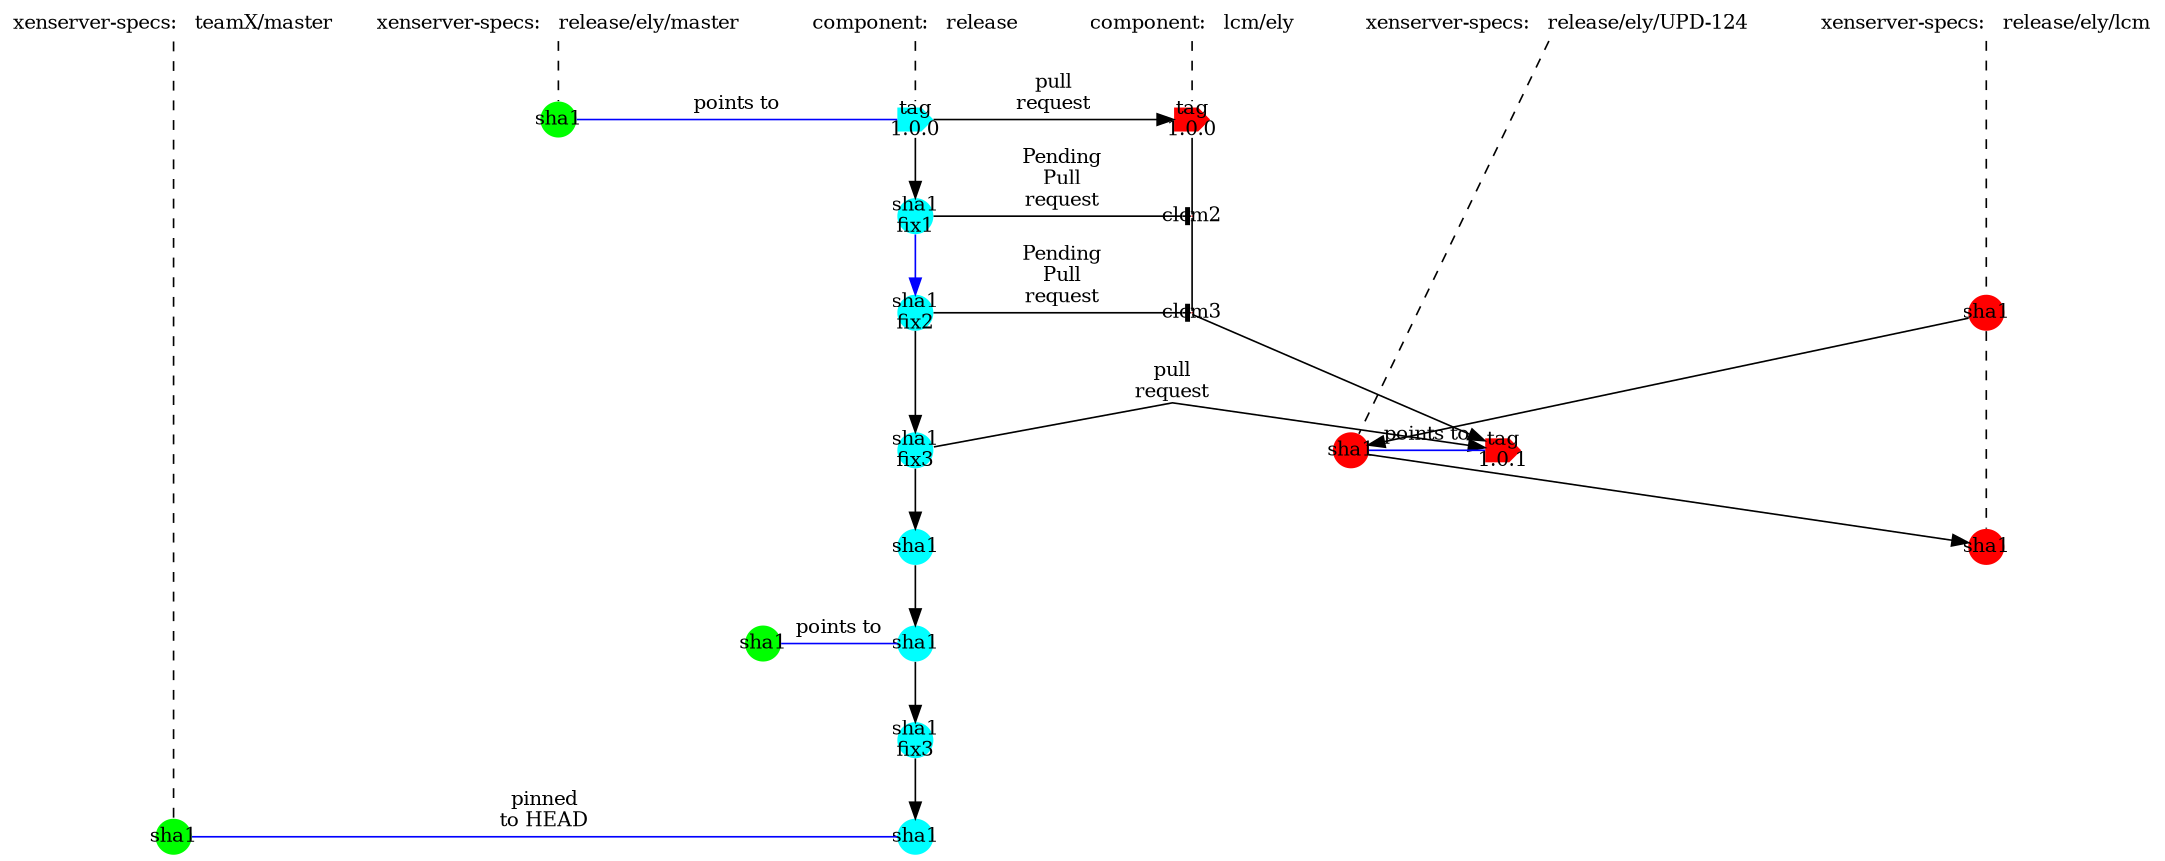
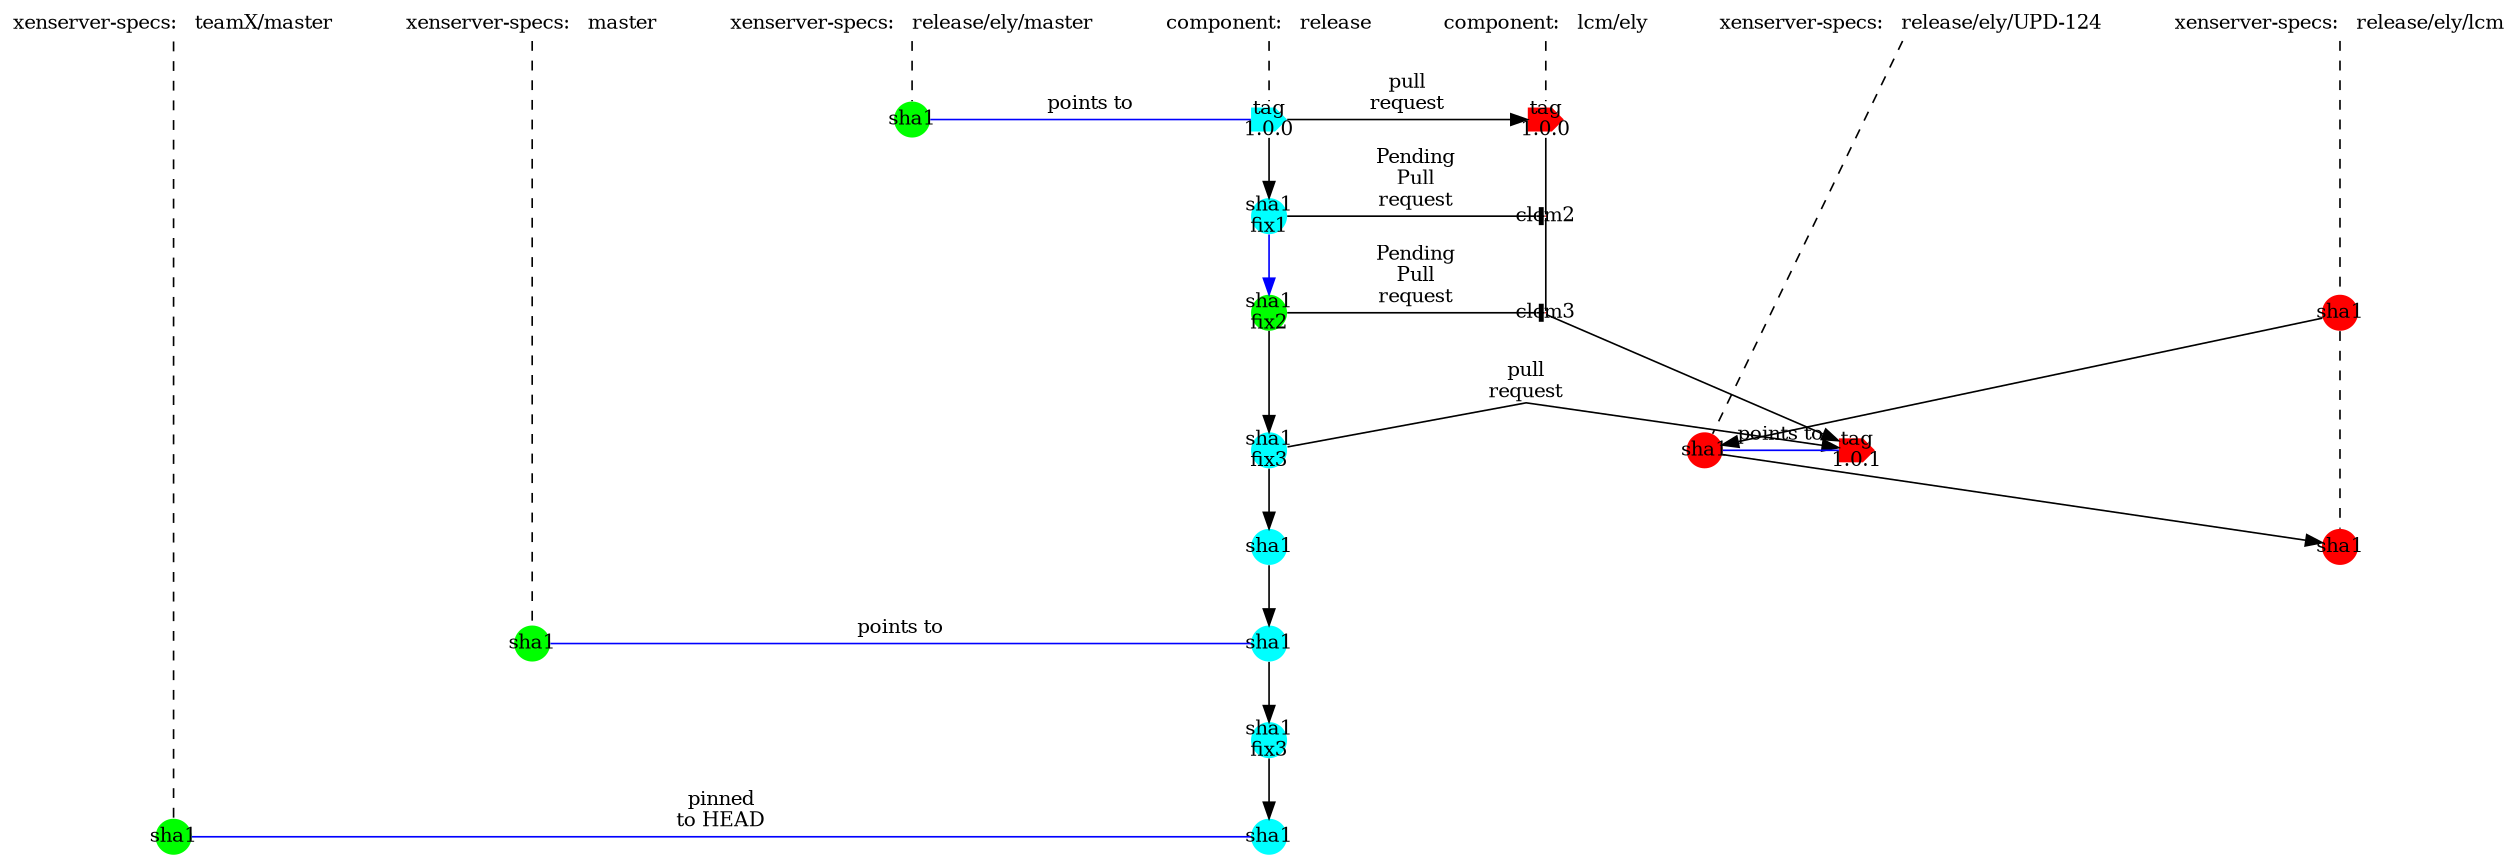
node "xenserver-specs:   master": added
node "sha1 fix2": fillcolor cyan -> green
